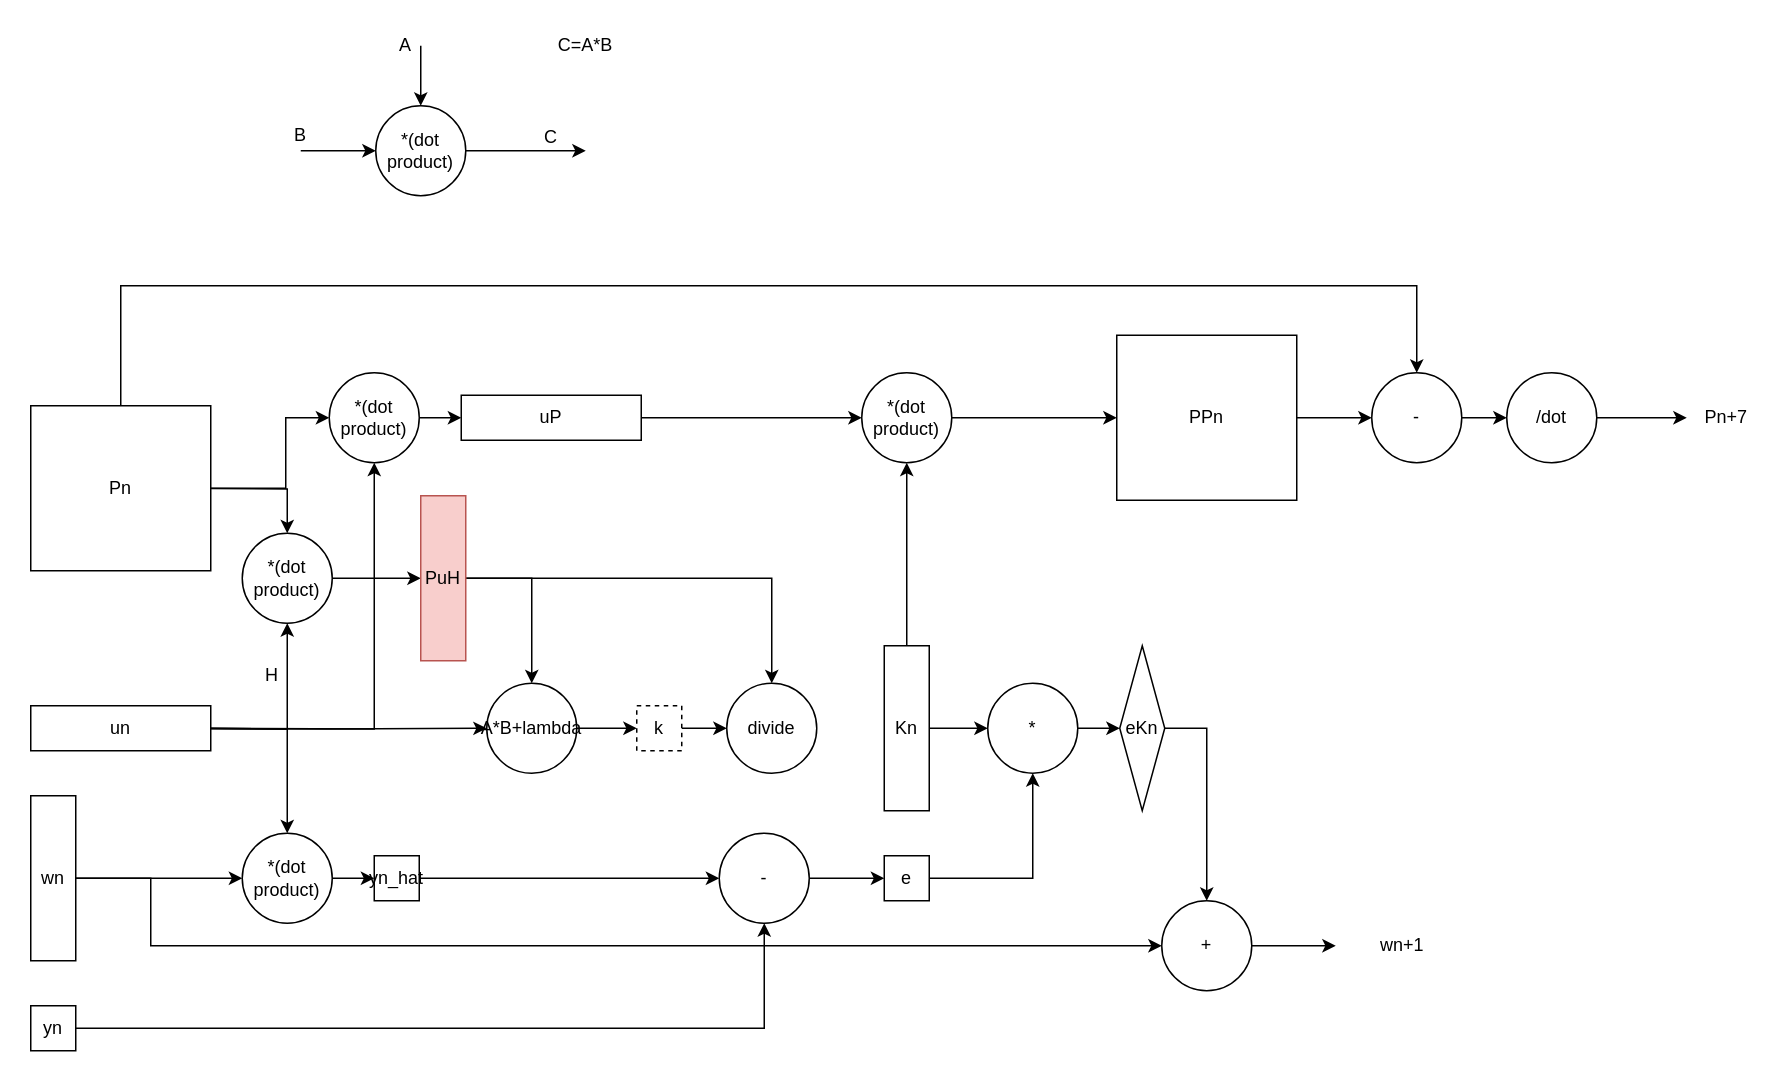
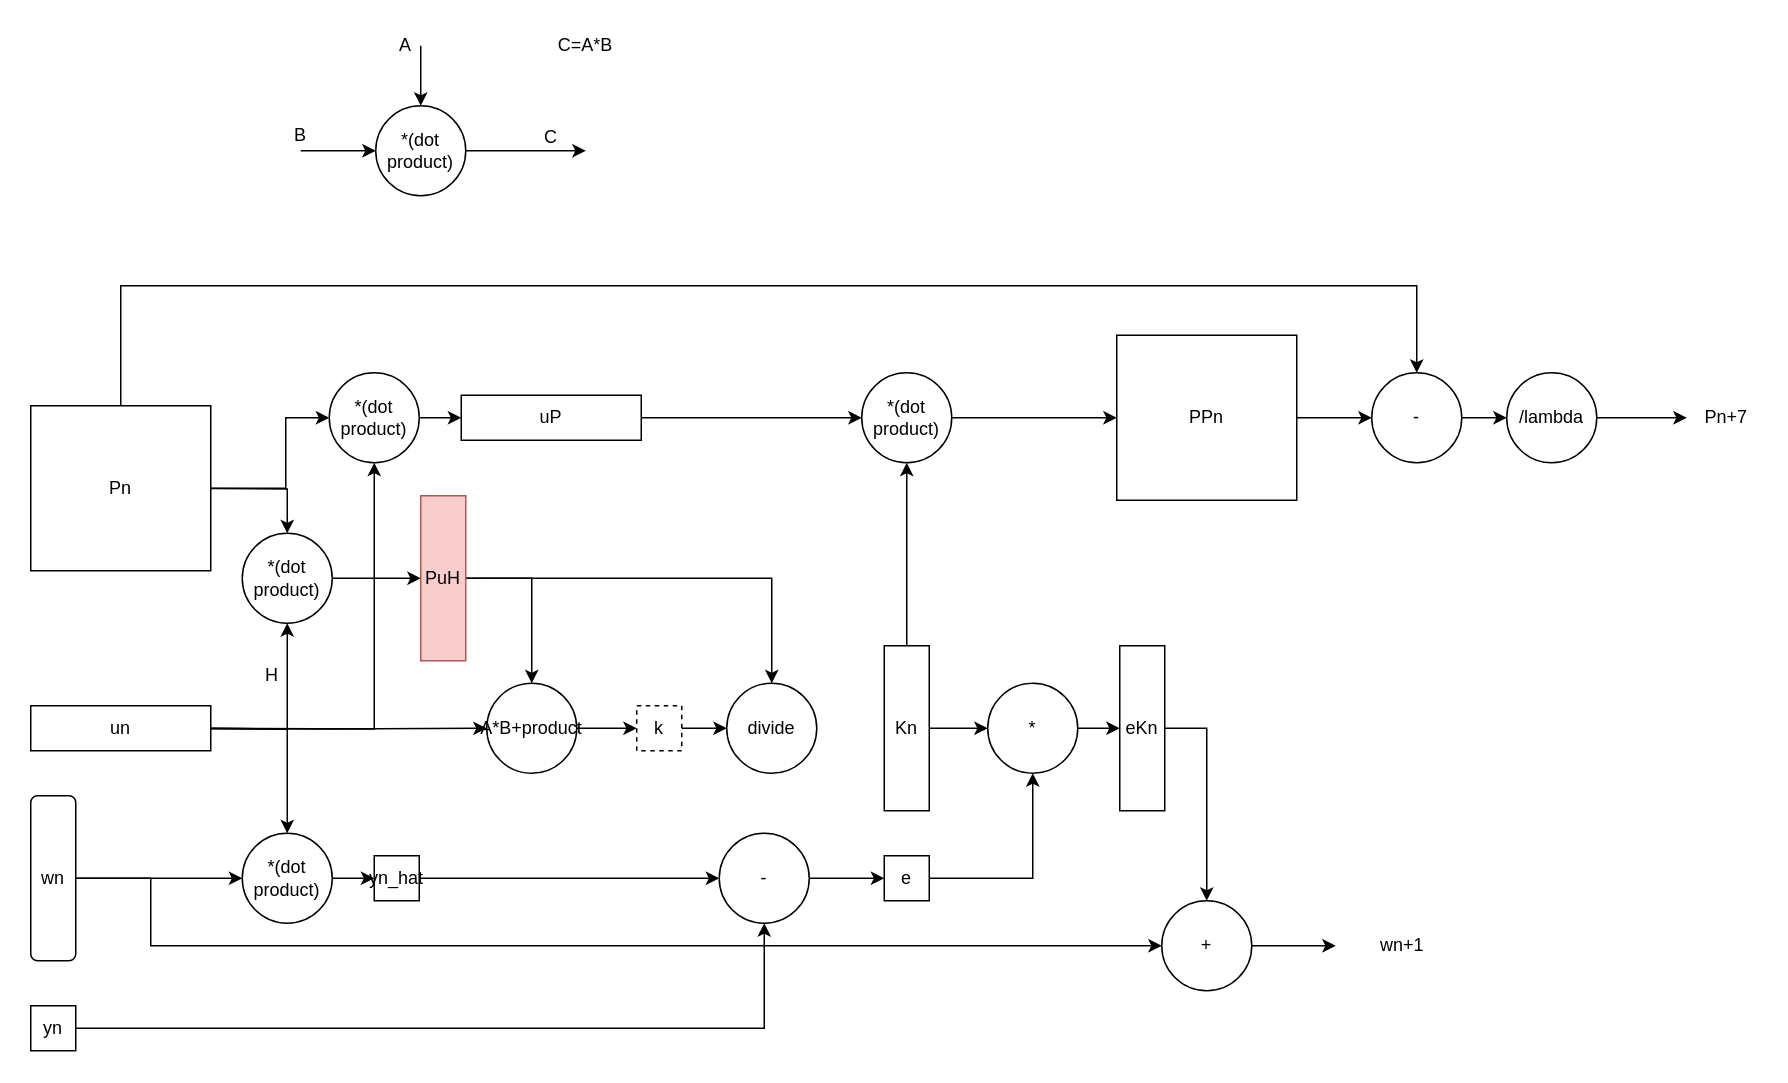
node "/dot": label "/dot" -> "/lambda"
node "A*B+lambda": label "A*B+lambda" -> "A*B+product"
node "eKn": shape diamond -> rectangle
node "wn": shape rectangle -> rounded rectangle
